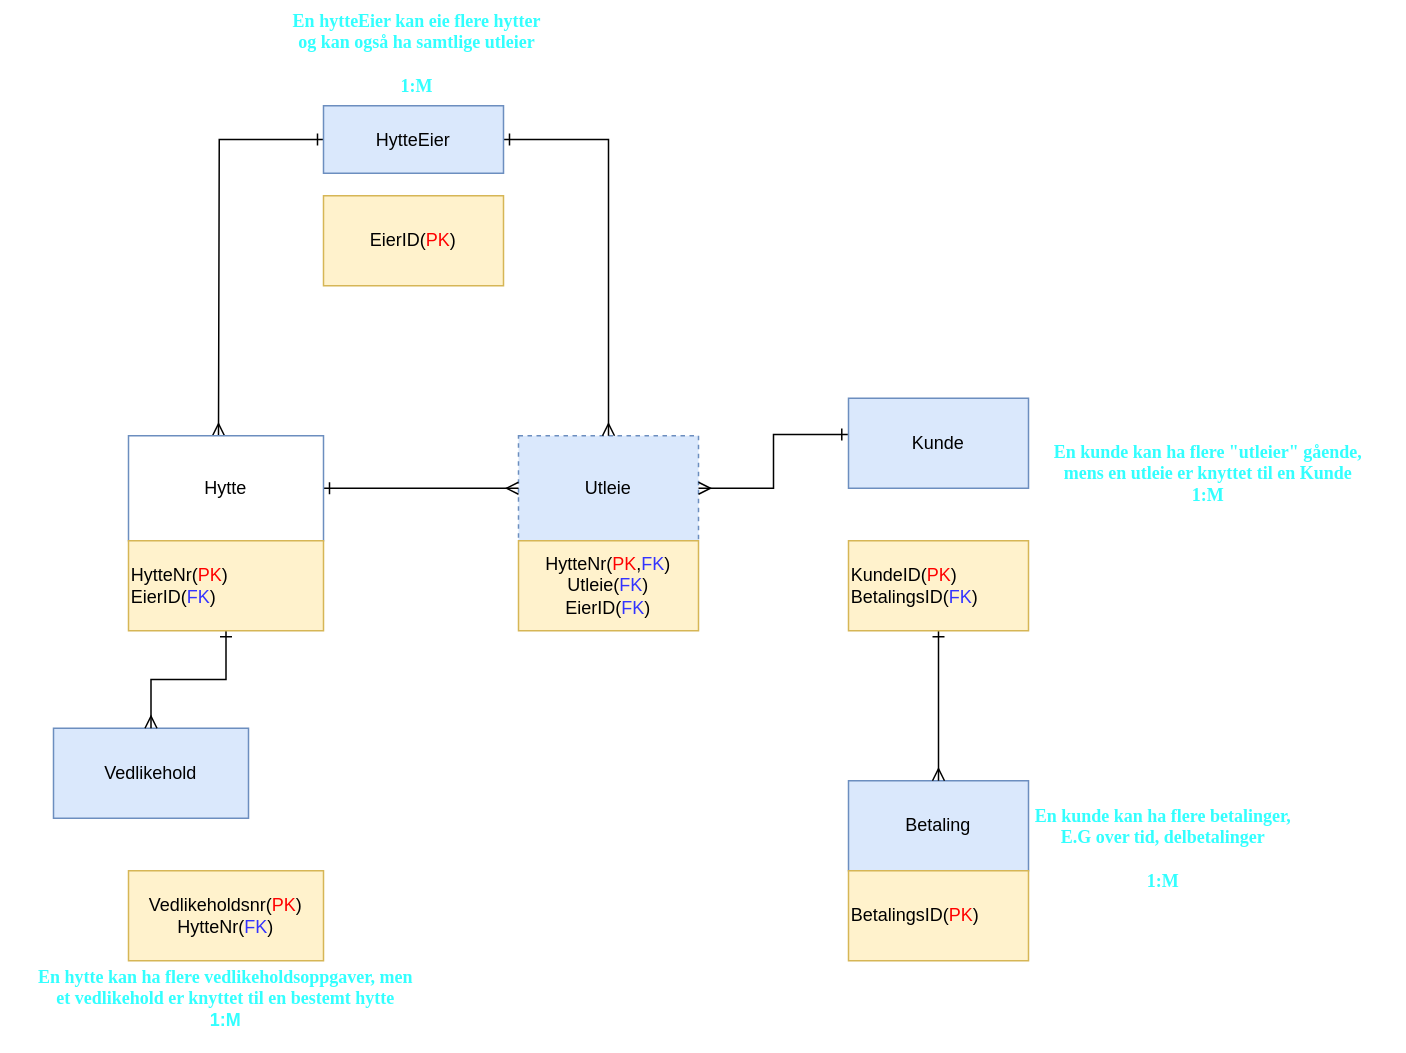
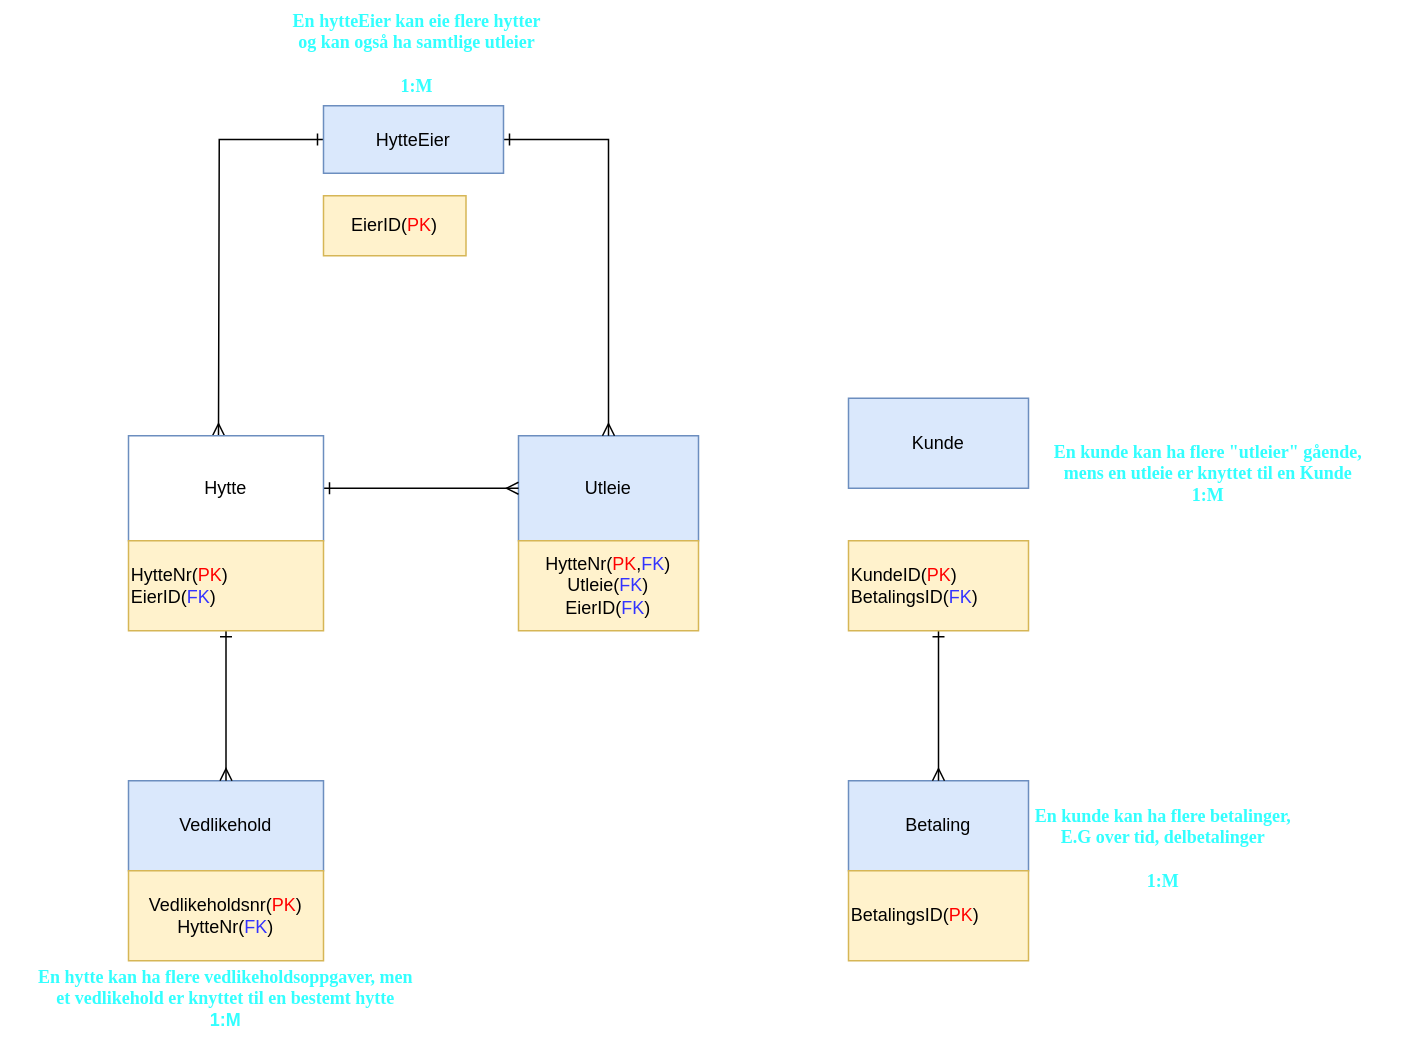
node "EierID(PK)": size 180x90 -> 143x60
edge "Kunde" -- "Utleie": removed
node "Utleie": style dashed -> solid
node "Vedlikehold": moved (151, 773) -> (226, 826)
